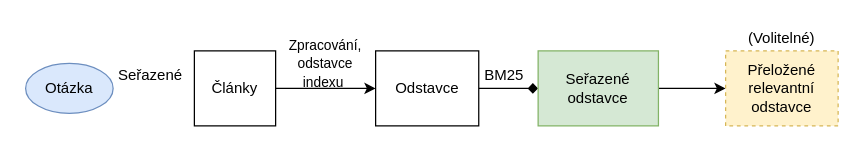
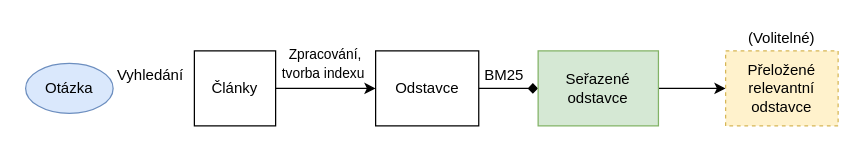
node "Zpracování, odstavce indexu": label "Zpracování, odstavce indexu" -> "Zpracování, tvorba indexu"
node "Seřazené": label "Seřazené" -> "Vyhledání"
